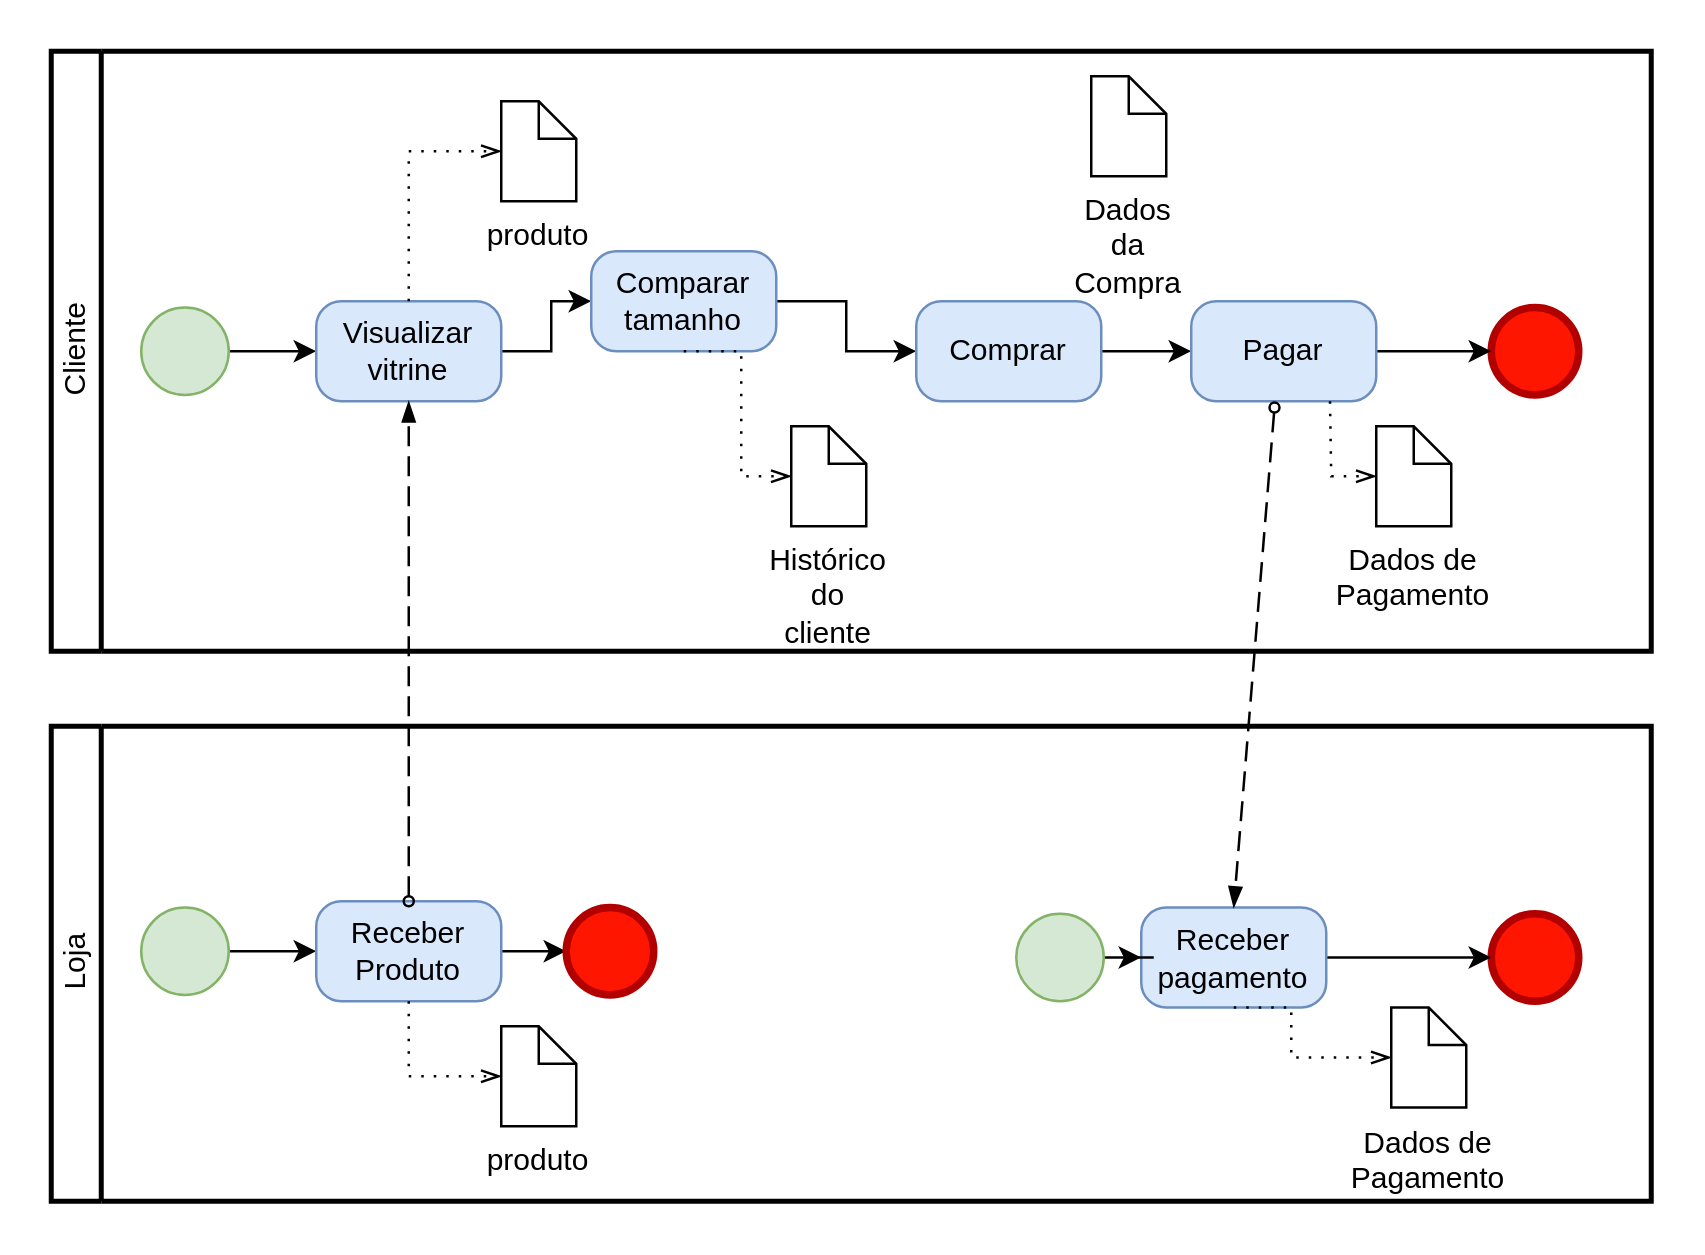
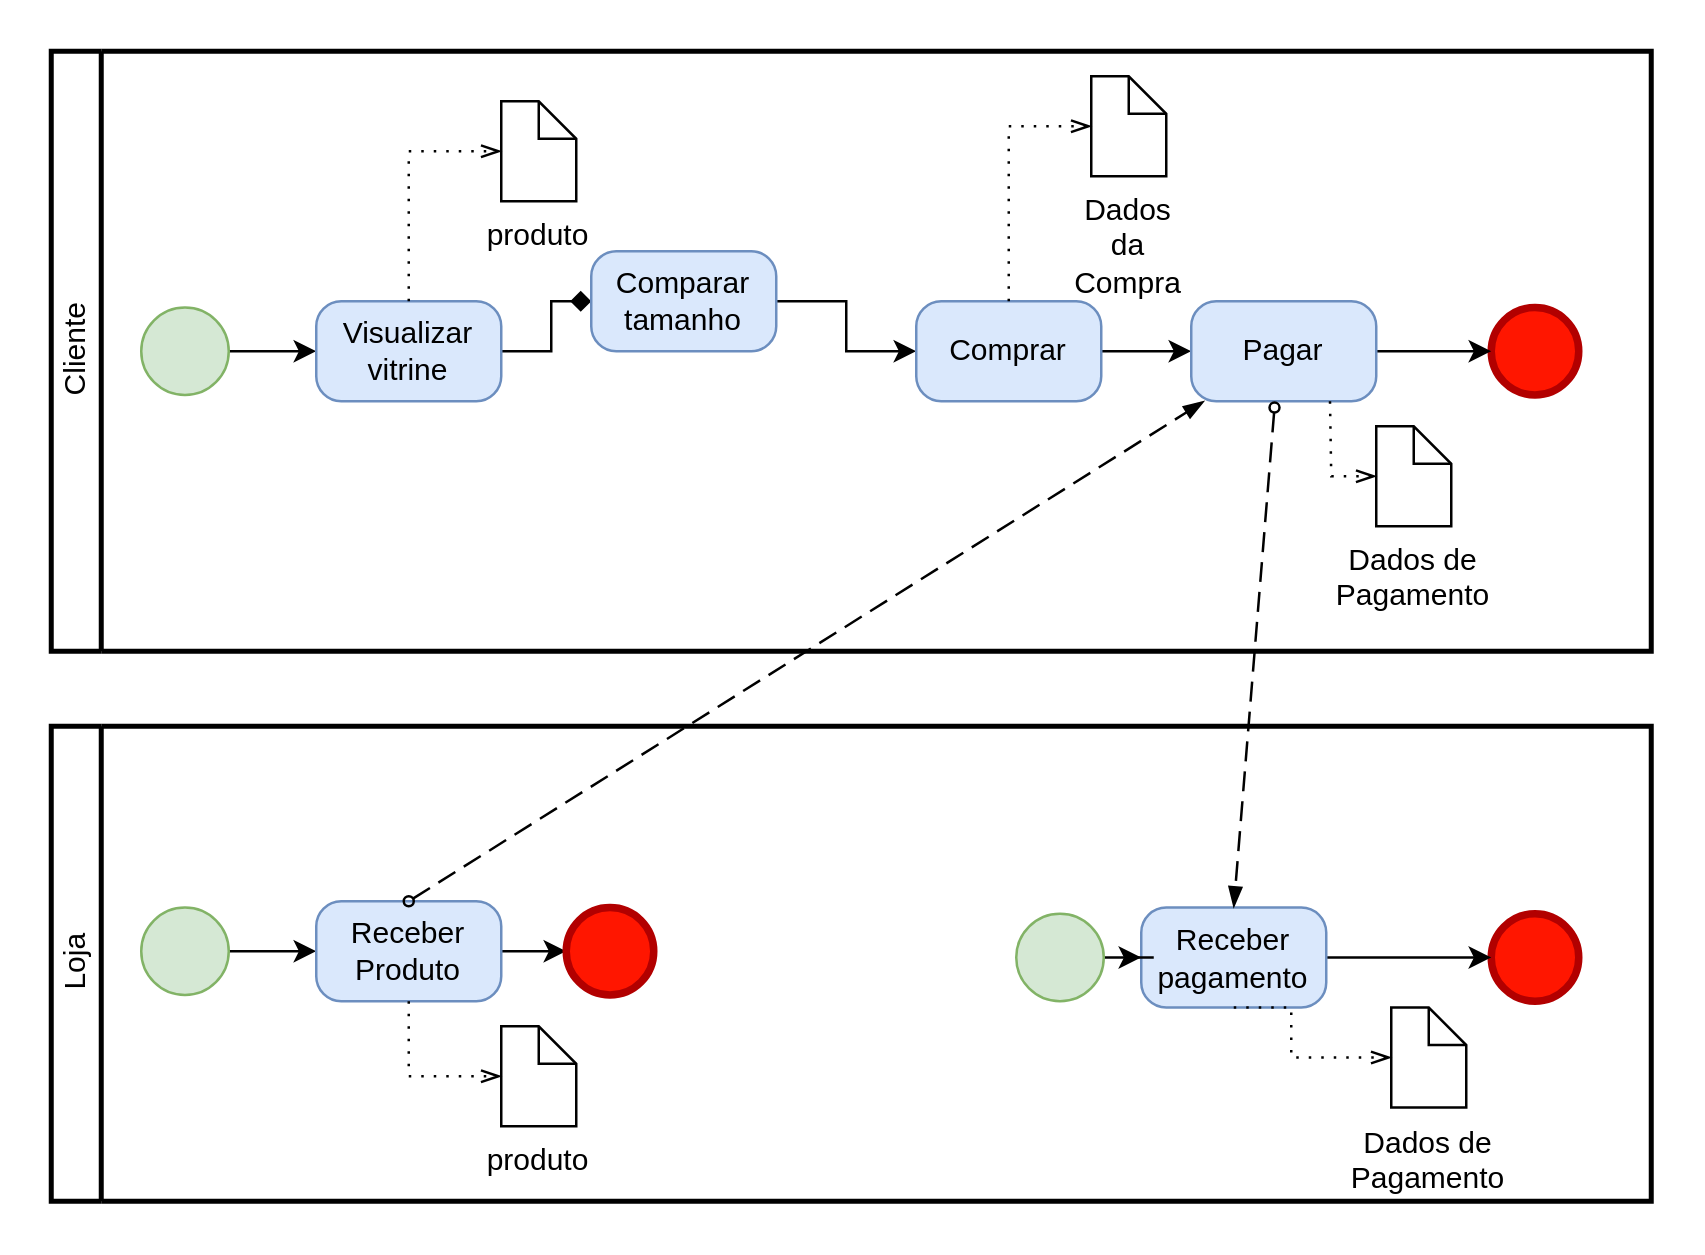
edge "Comprar" -> "Dados da Compra": added
edge "Visualizar vitrine" -> "Comparar tamanho": arrowhead classic -> diamond
edge "Comparar tamanho" -> "Histórico do cliente": removed
node "Histórico do cliente": removed
edge "Visualizar vitrine" -- "Receber Produto": now "Pagar" -- "Receber Produto"
